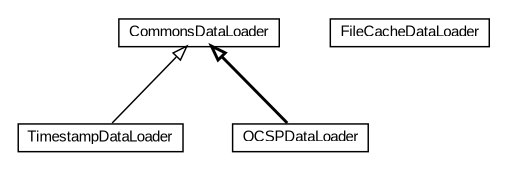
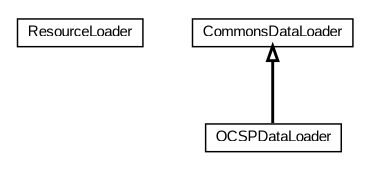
node "ResourceLoader": added
node "FileCacheDataLoader": removed
node "TimestampDataLoader": removed
